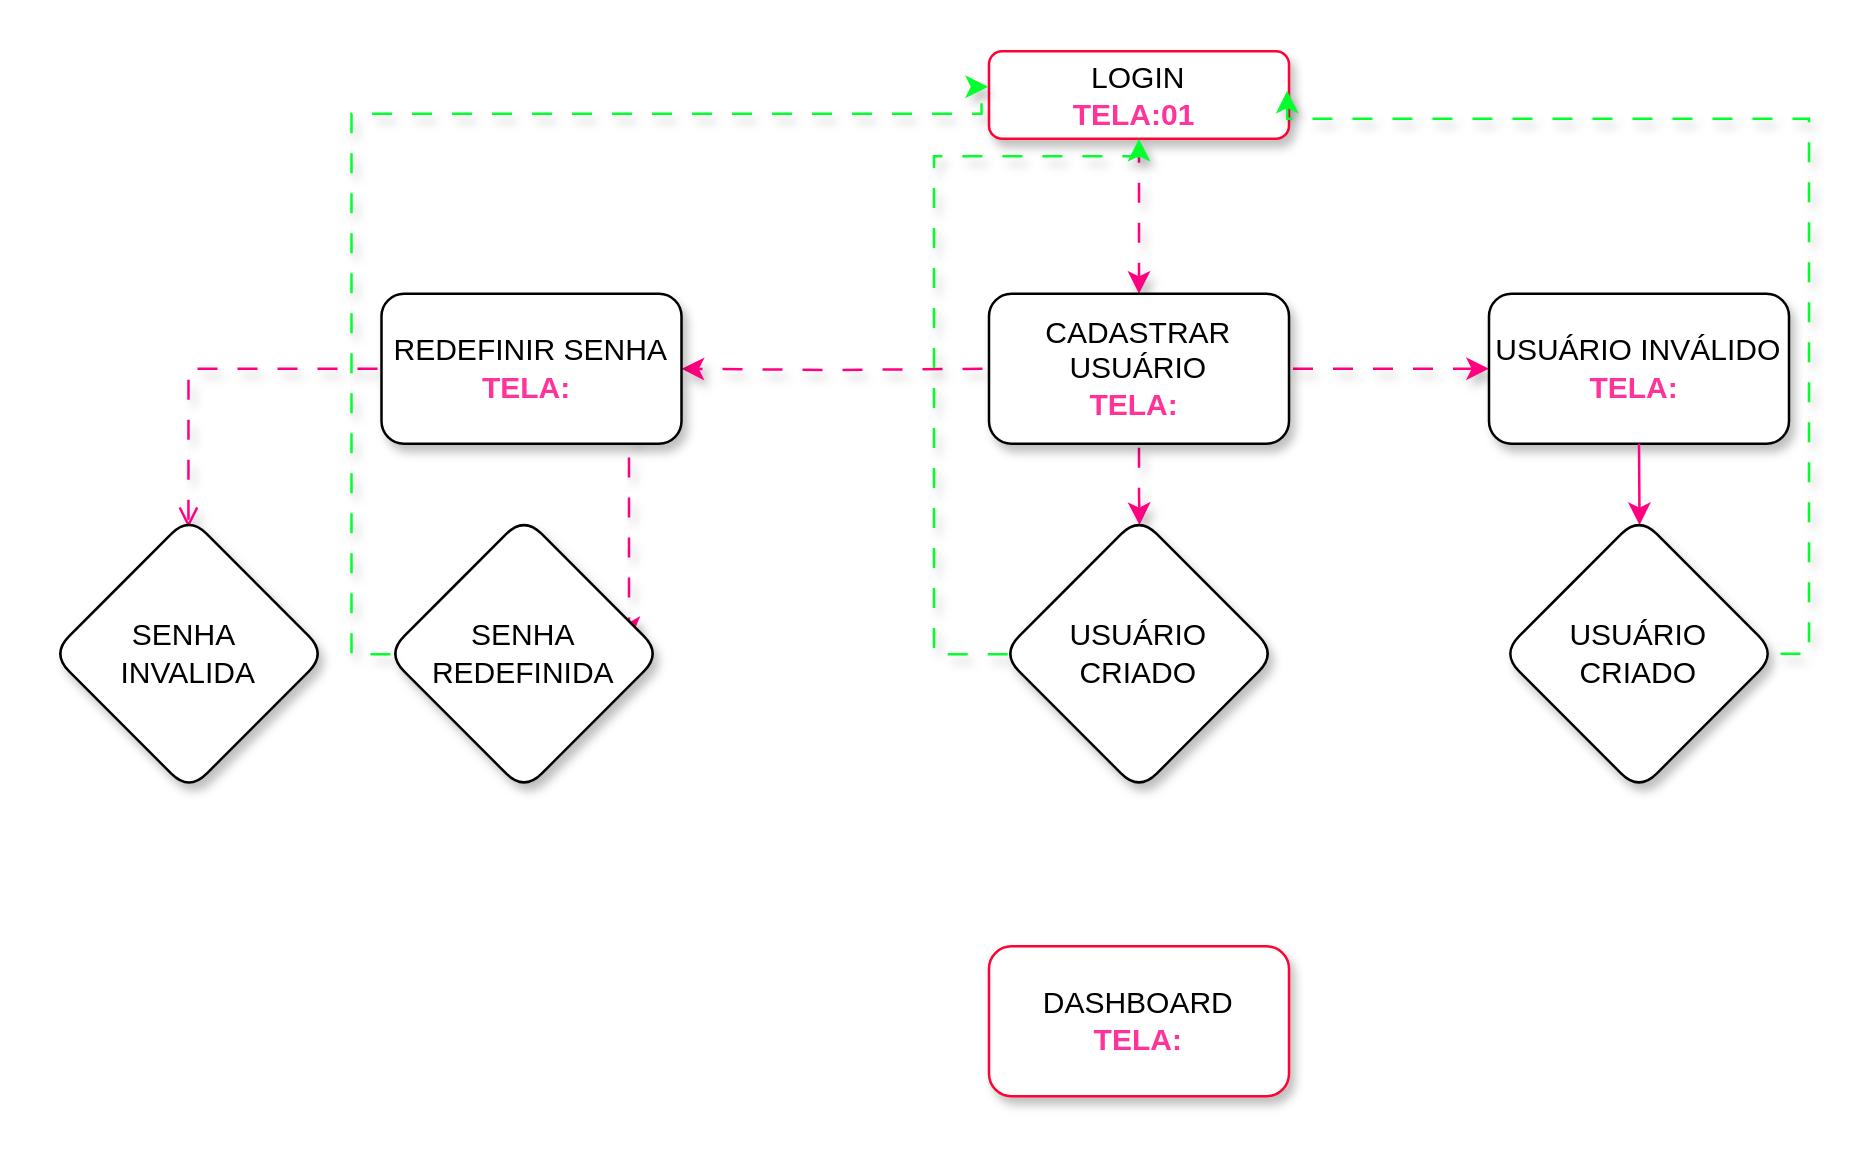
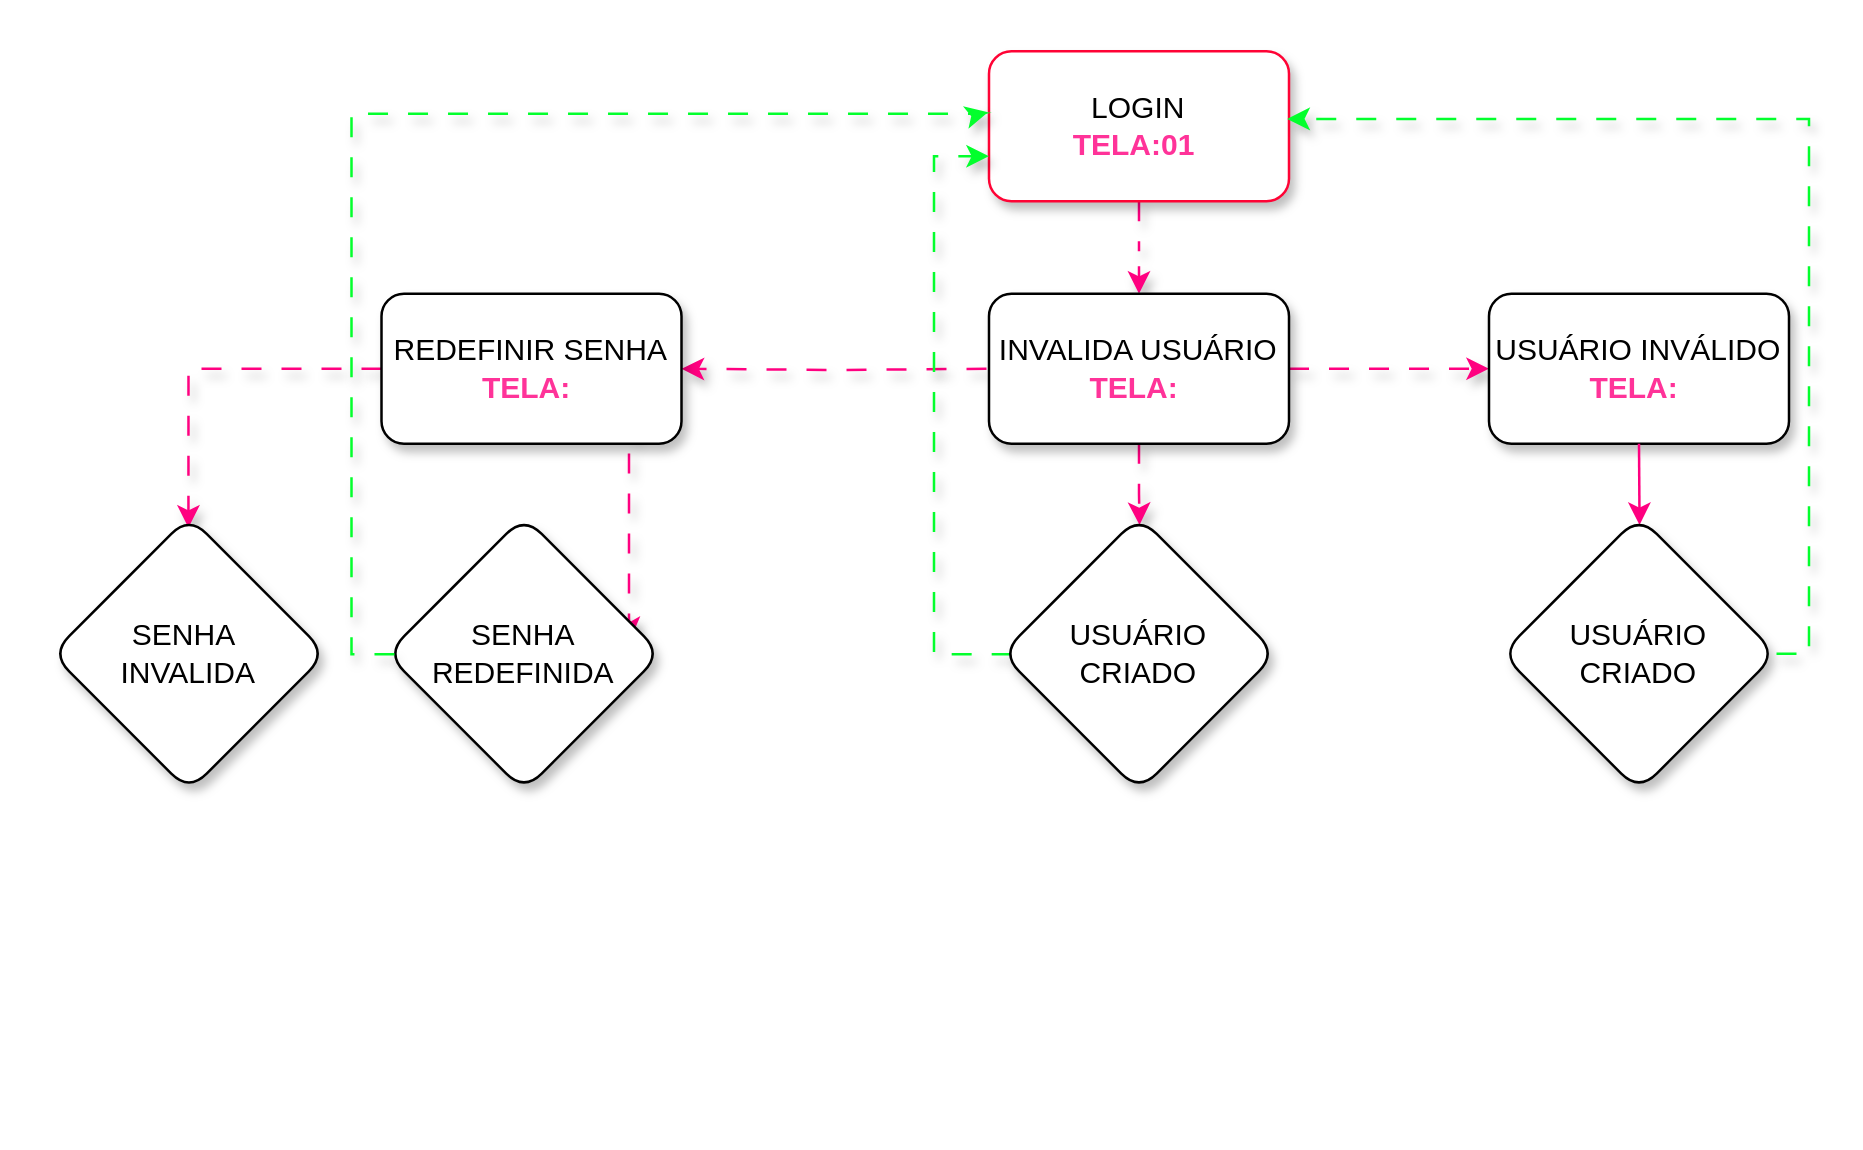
node "LOGIN TELA:01": size 300x88 -> 300x150
node "CADASTRAR USUÁRIO TELA:": label "CADASTRAR USUÁRIO TELA:" -> "INVALIDA USUÁRIO TELA:"
edge "REDEFINIR SENHA TELA:" -> "SENHA INVALIDA": arrowhead open -> classic
node "DASHBOARD TELA:": removed
